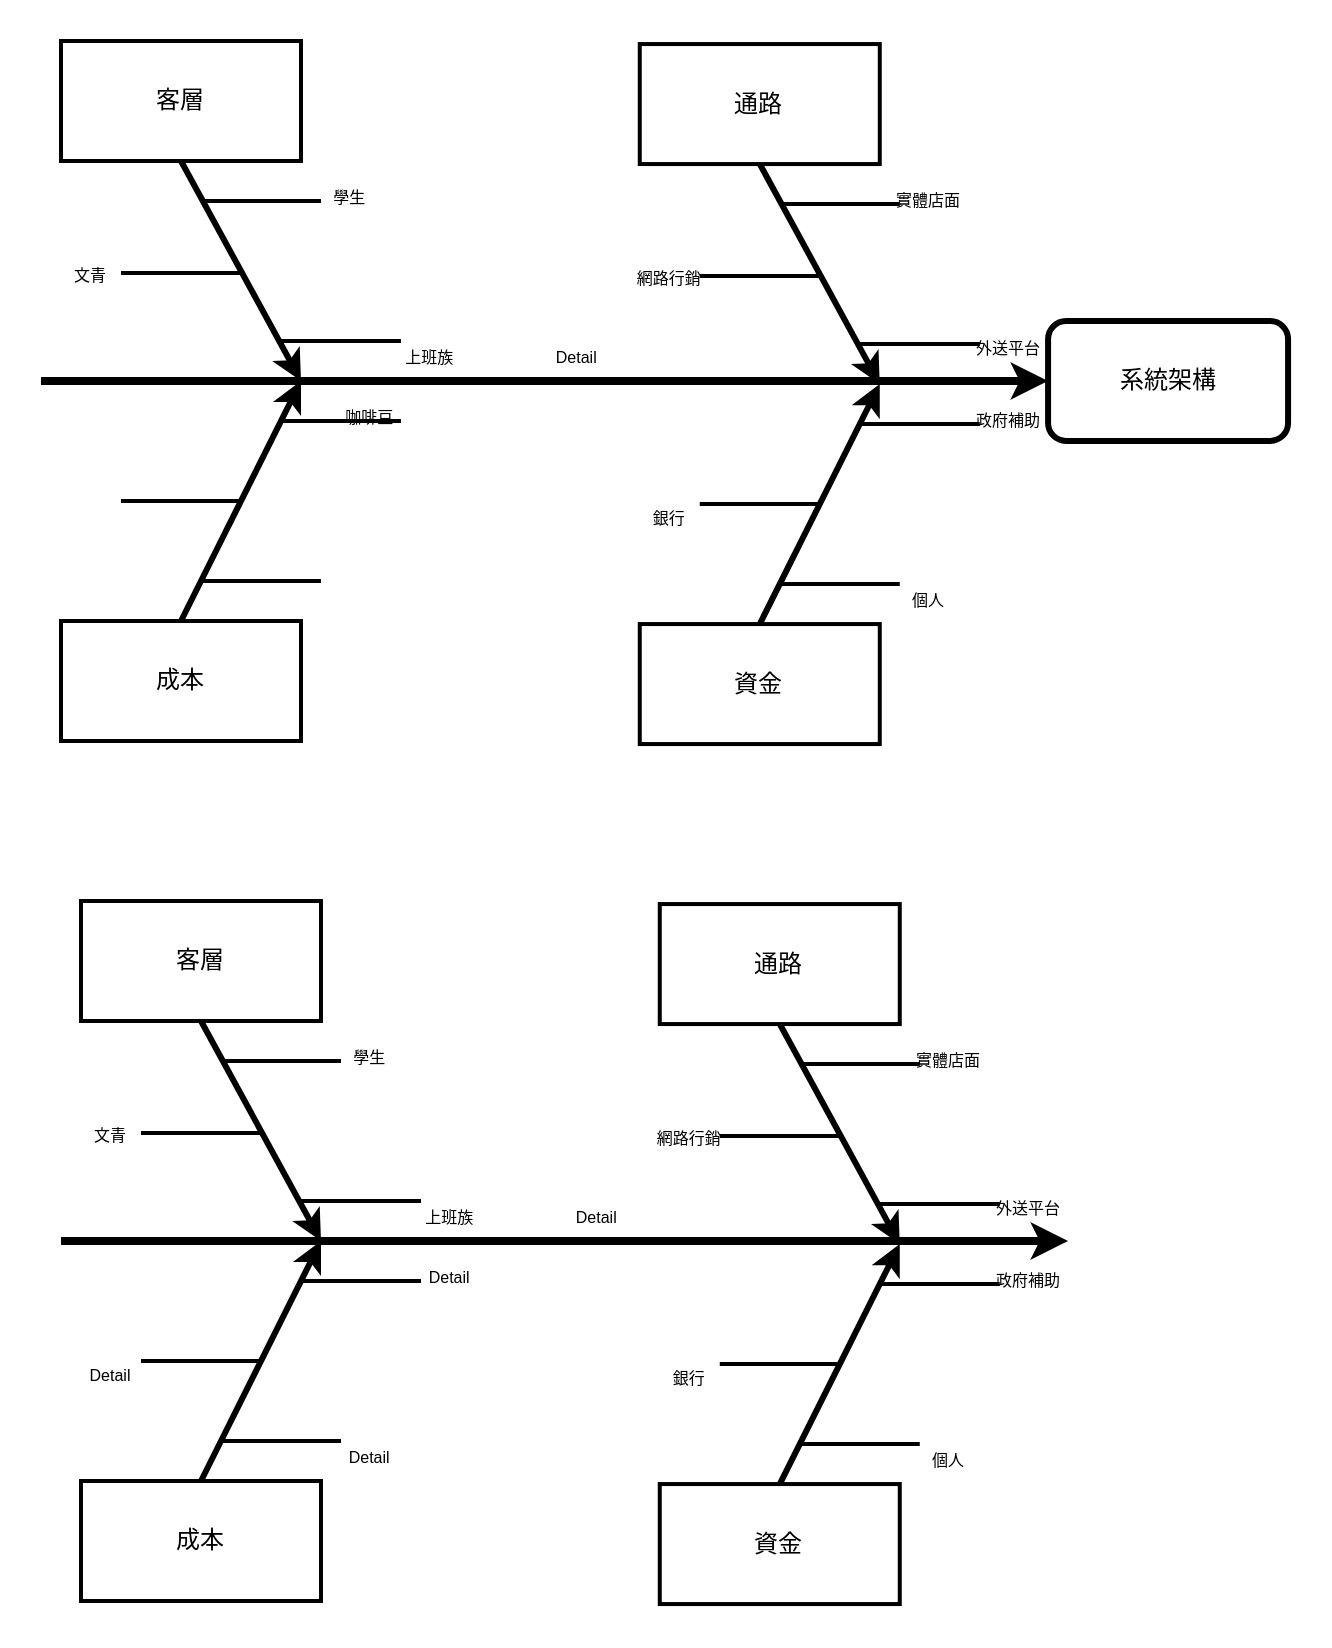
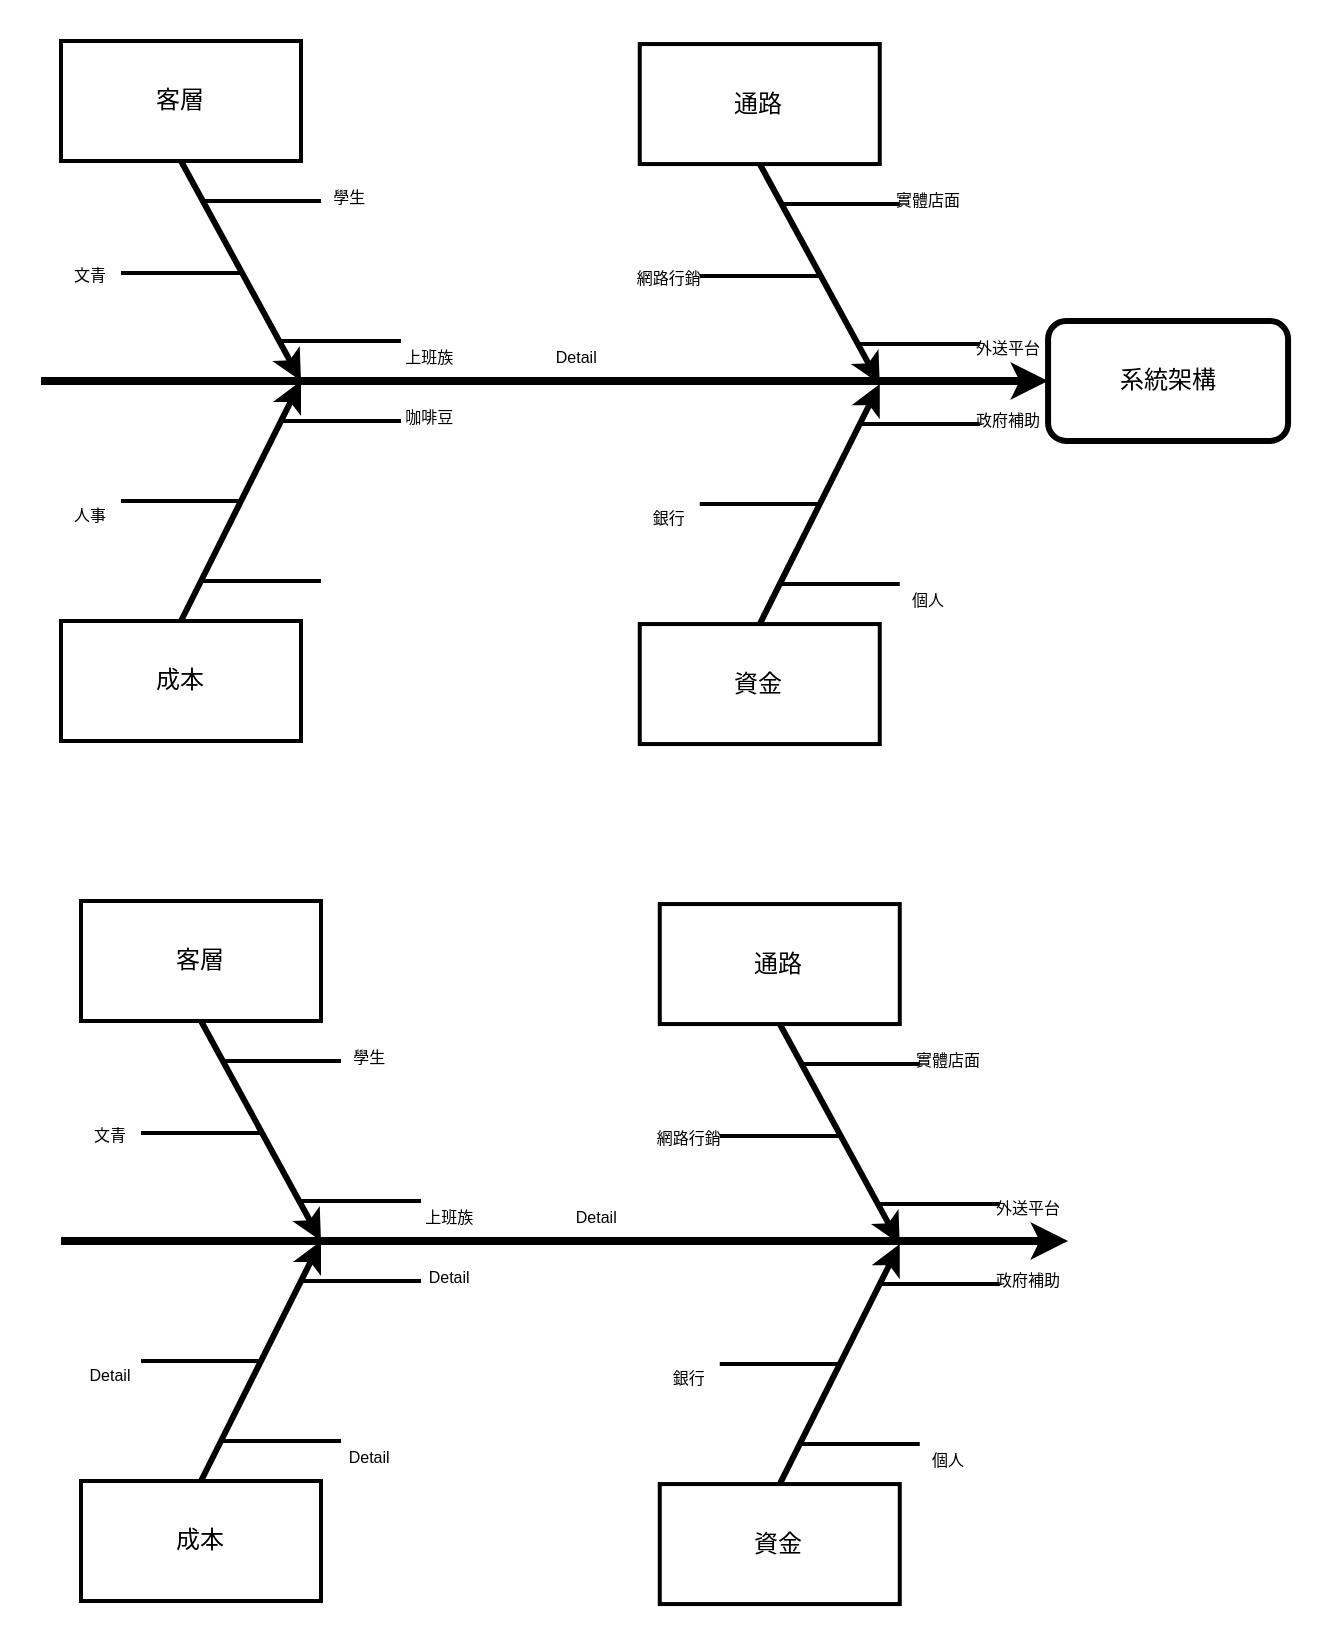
node "咖啡豆": moved (370, 423) -> (430, 423)
node "人事": added
